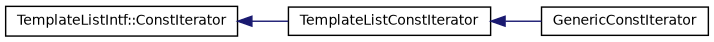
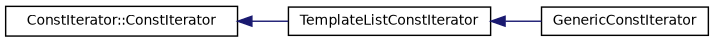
node "TemplateListIntf::ConstIterator": label "TemplateListIntf::ConstIterator" -> "ConstIterator::ConstIterator"
